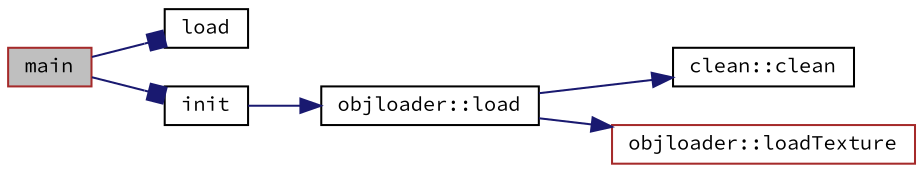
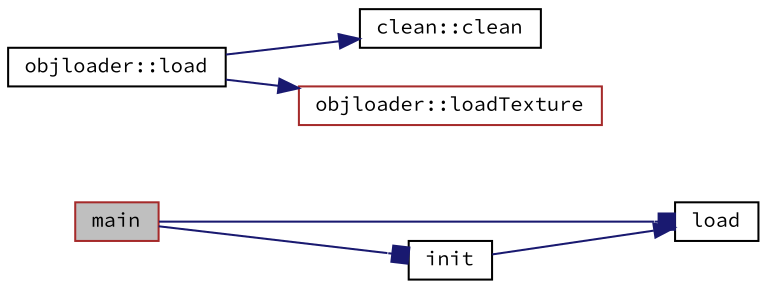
edge "init" -> "objloader::load": now "init" -> "load"
